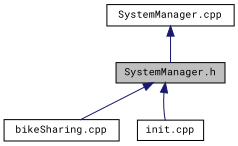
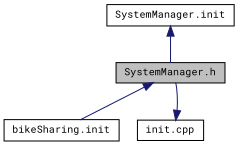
node "SystemManager.cpp": label "SystemManager.cpp" -> "SystemManager.init"
edge "init.cpp" -> "SystemManager.h": reversed
node "bikeSharing.cpp": label "bikeSharing.cpp" -> "bikeSharing.init"
